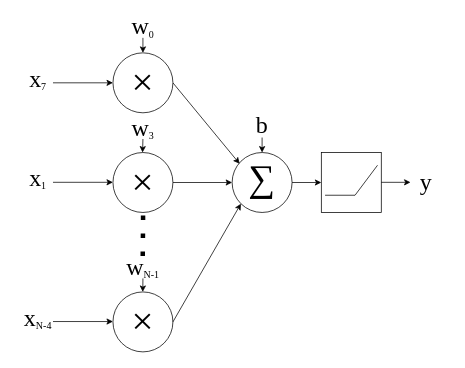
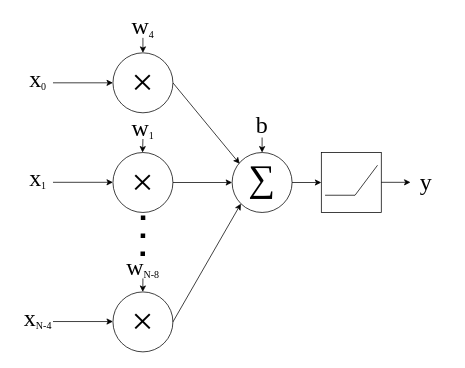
node "w0": label "w0" -> "w4"
node "x7": label "x7" -> "x0"
node "w3": label "w3" -> "w1"
node "wN-1": label "wN-1" -> "wN-8"
